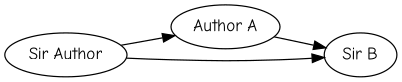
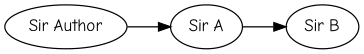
node "Author A": label "Author A" -> "Sir A"
edge "Sir Author" -> "Sir B": removed
